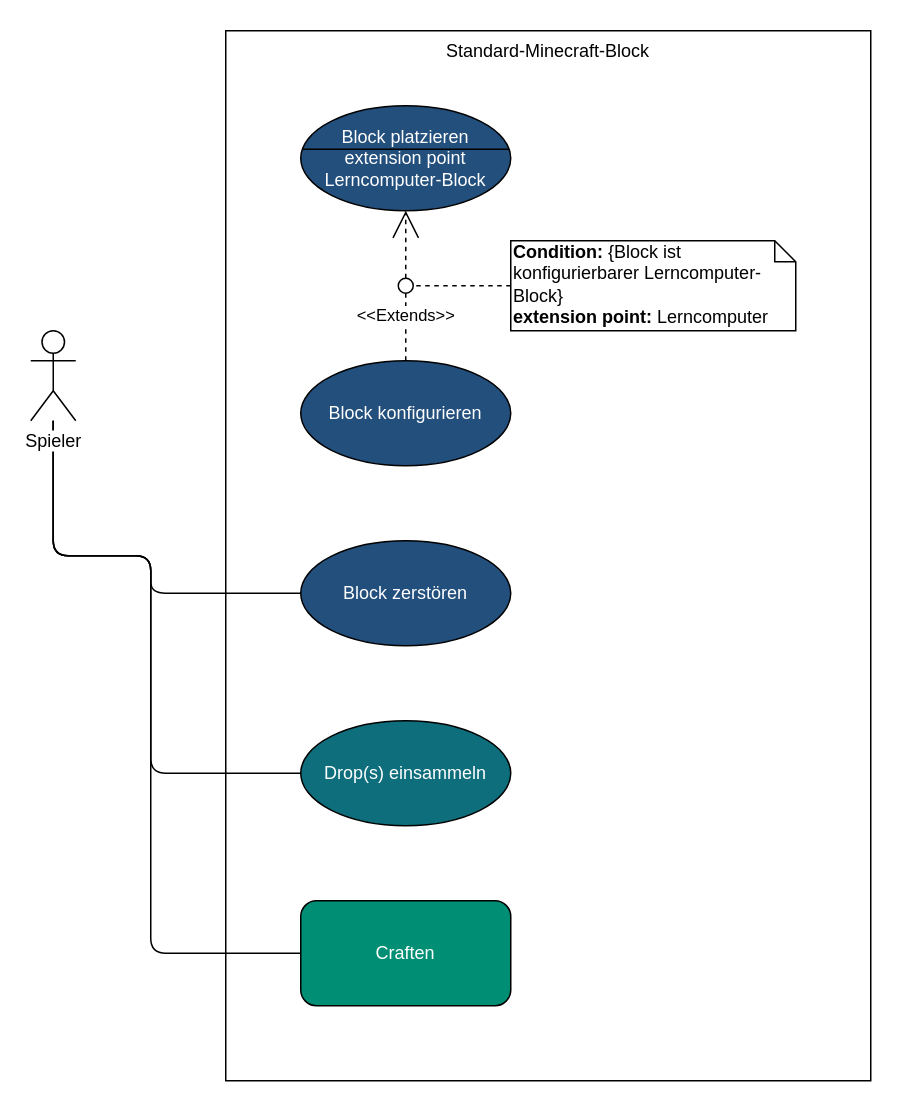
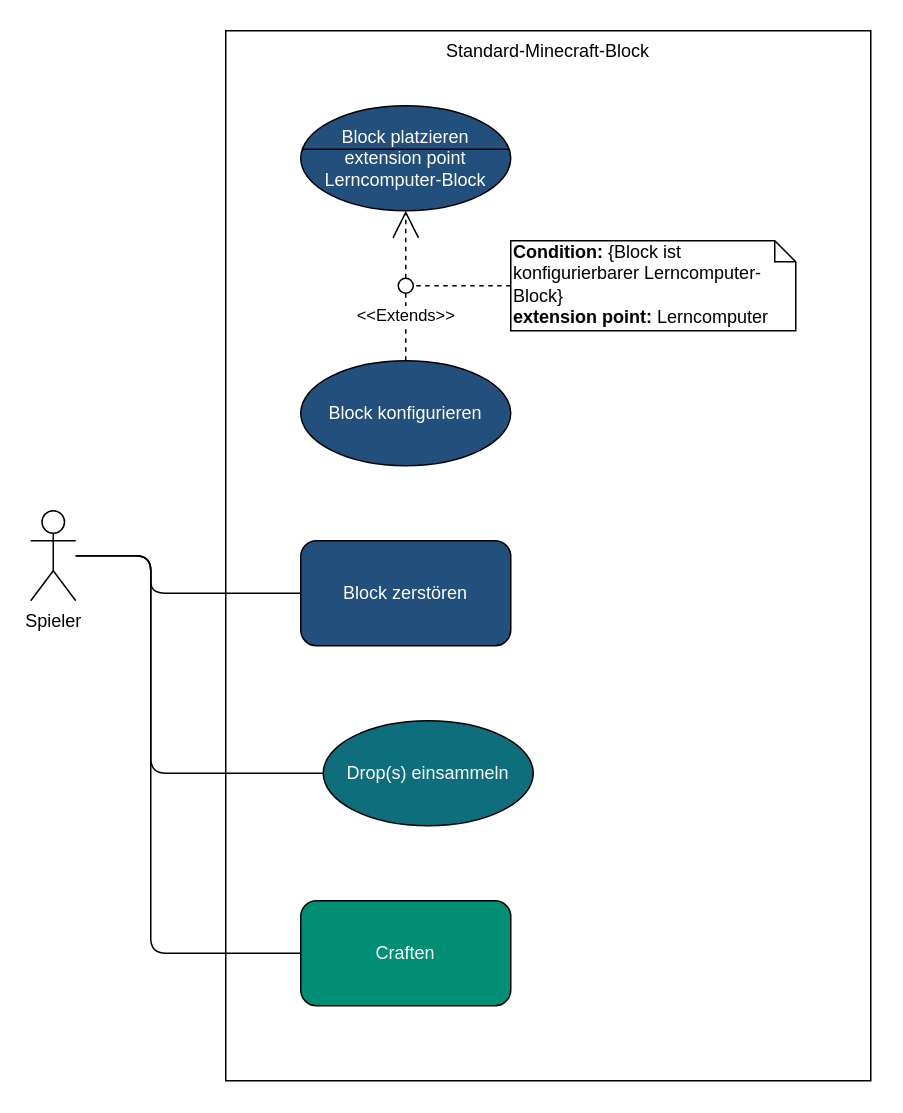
node "Spieler": moved (53, 376) -> (53, 556)
node "Block zerstören": shape ellipse -> rounded rectangle
node "Drop(s) einsammeln": moved (406, 773) -> (428, 773)
